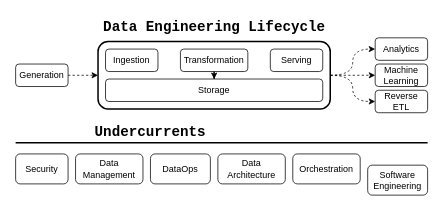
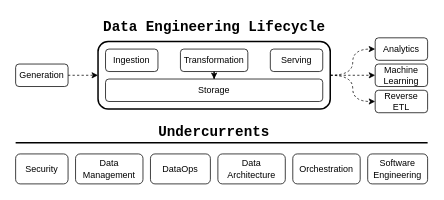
node "Undercurrents": moved (150, 132) -> (214, 132)
node "Software Engineering": moved (398, 180) -> (398, 169)
